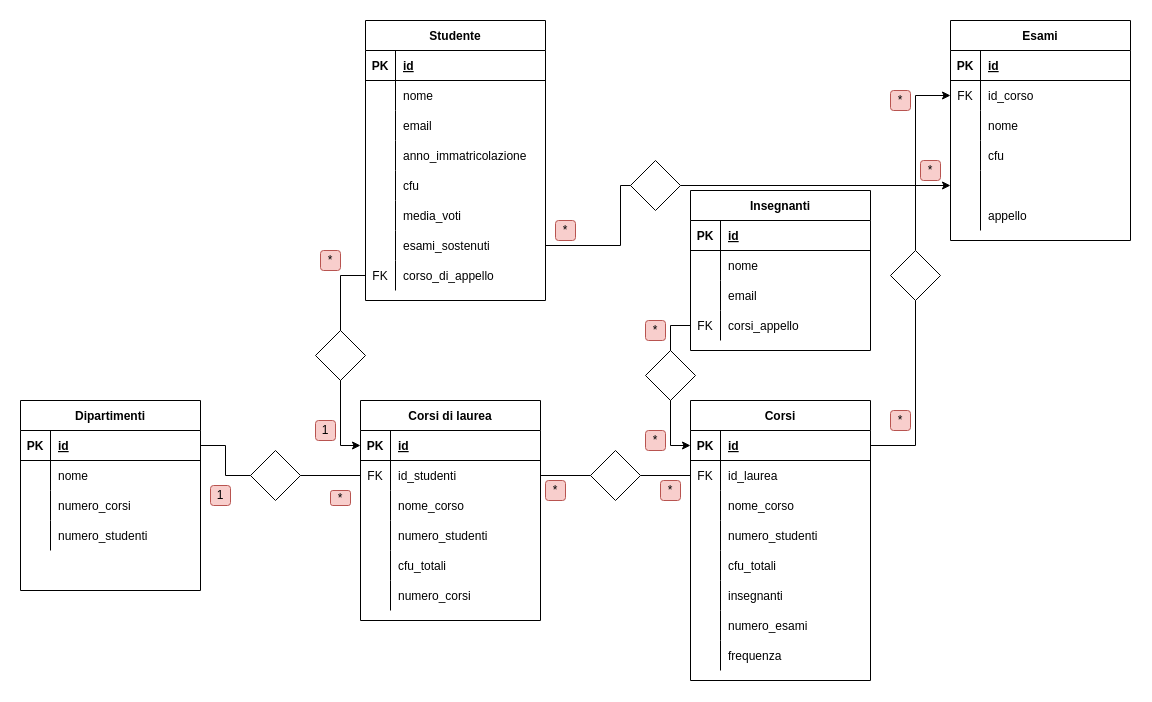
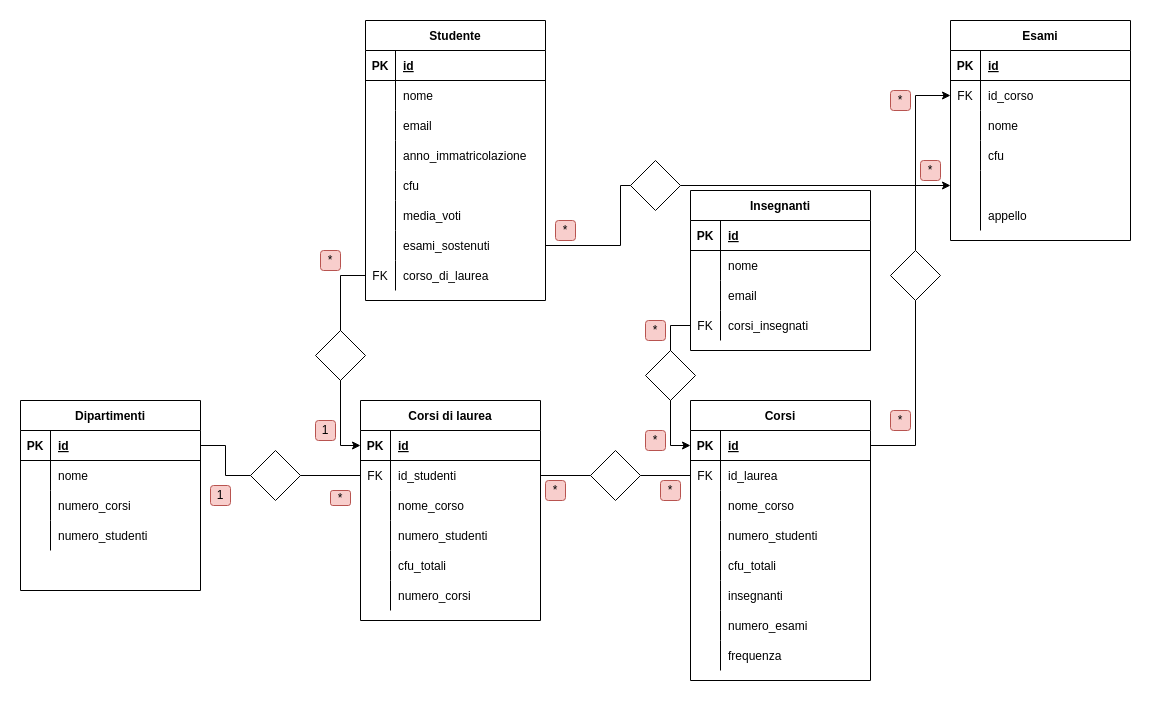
node "corso_di_appello": label "corso_di_appello" -> "corso_di_laurea"
node "corsi_appello": label "corsi_appello" -> "corsi_insegnati"
